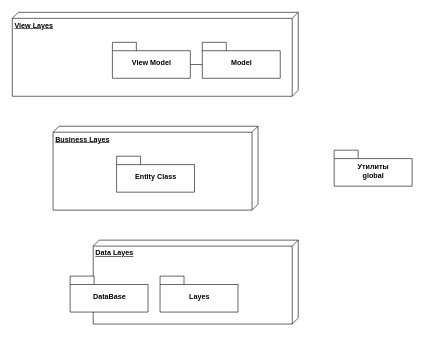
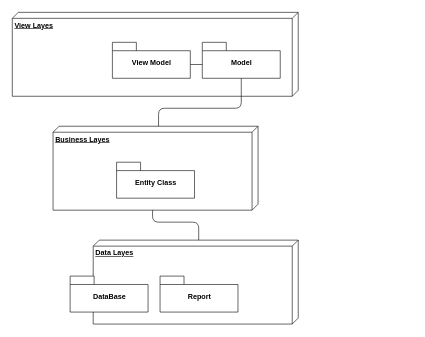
edge "Model" -- "Business Layes": added
node "Утилиты global": removed
node "Entity Class": moved (156, 174) -> (156, 180)
edge "Business Layes" -- "Data Layes": added
node "Layes": label "Layes" -> "Report"
